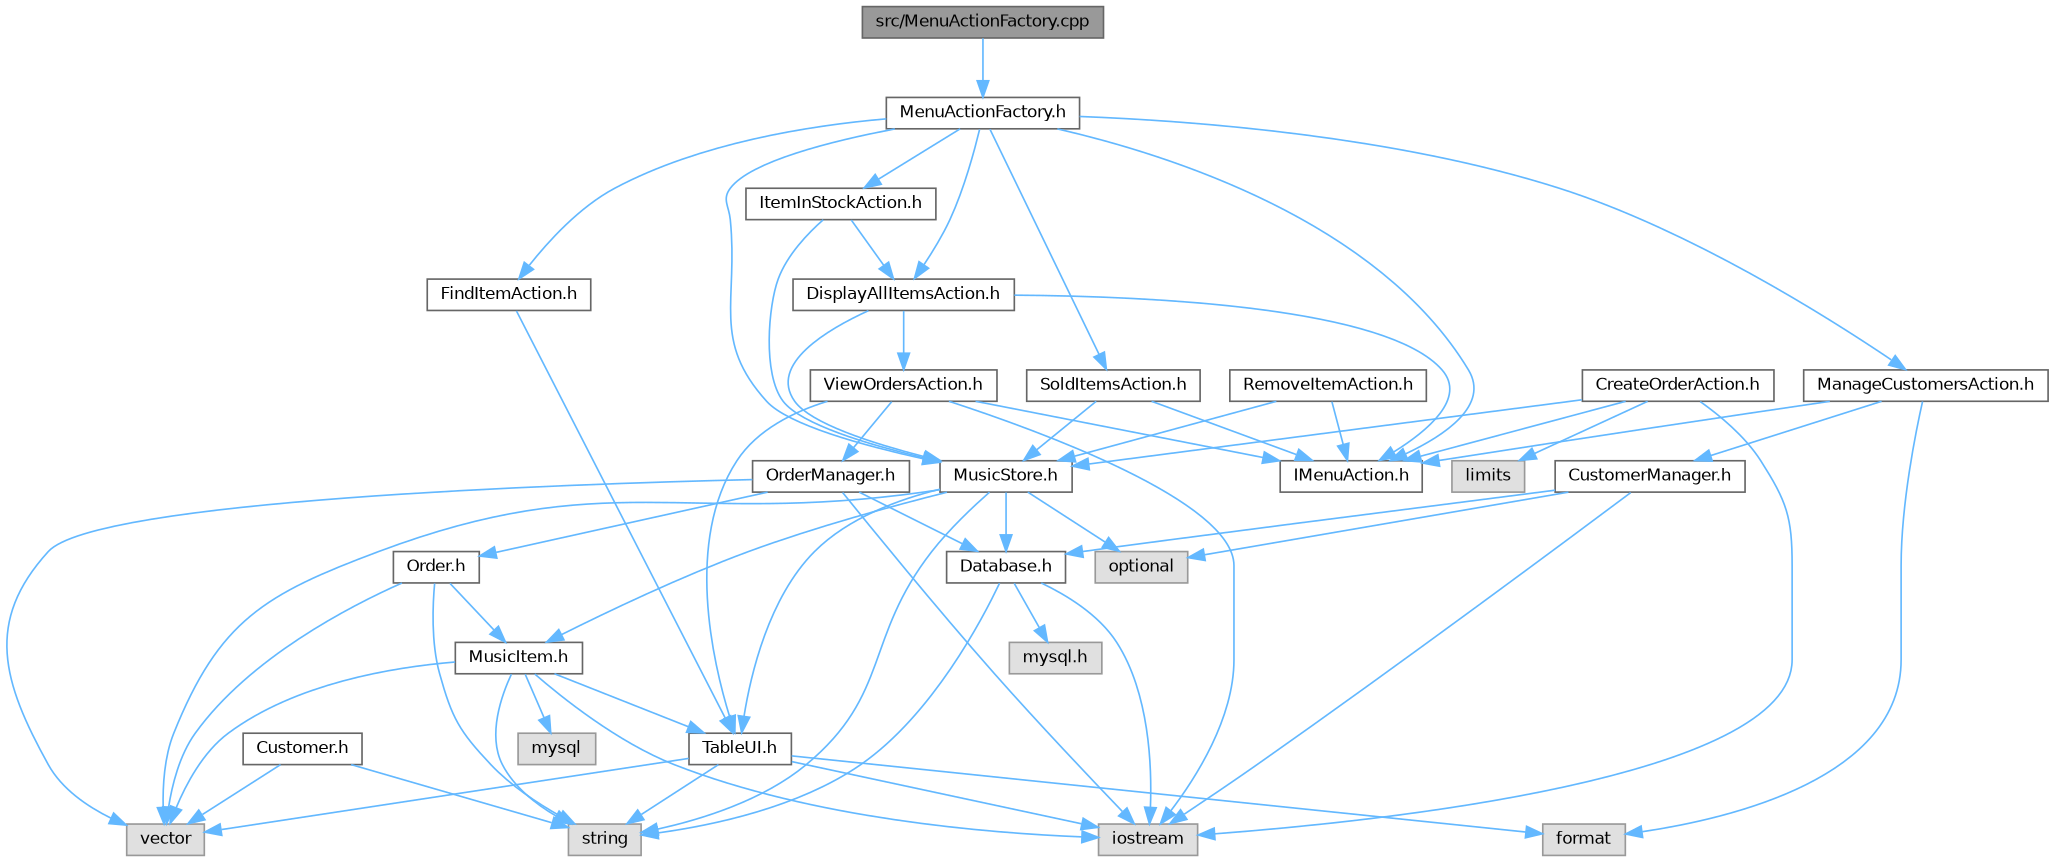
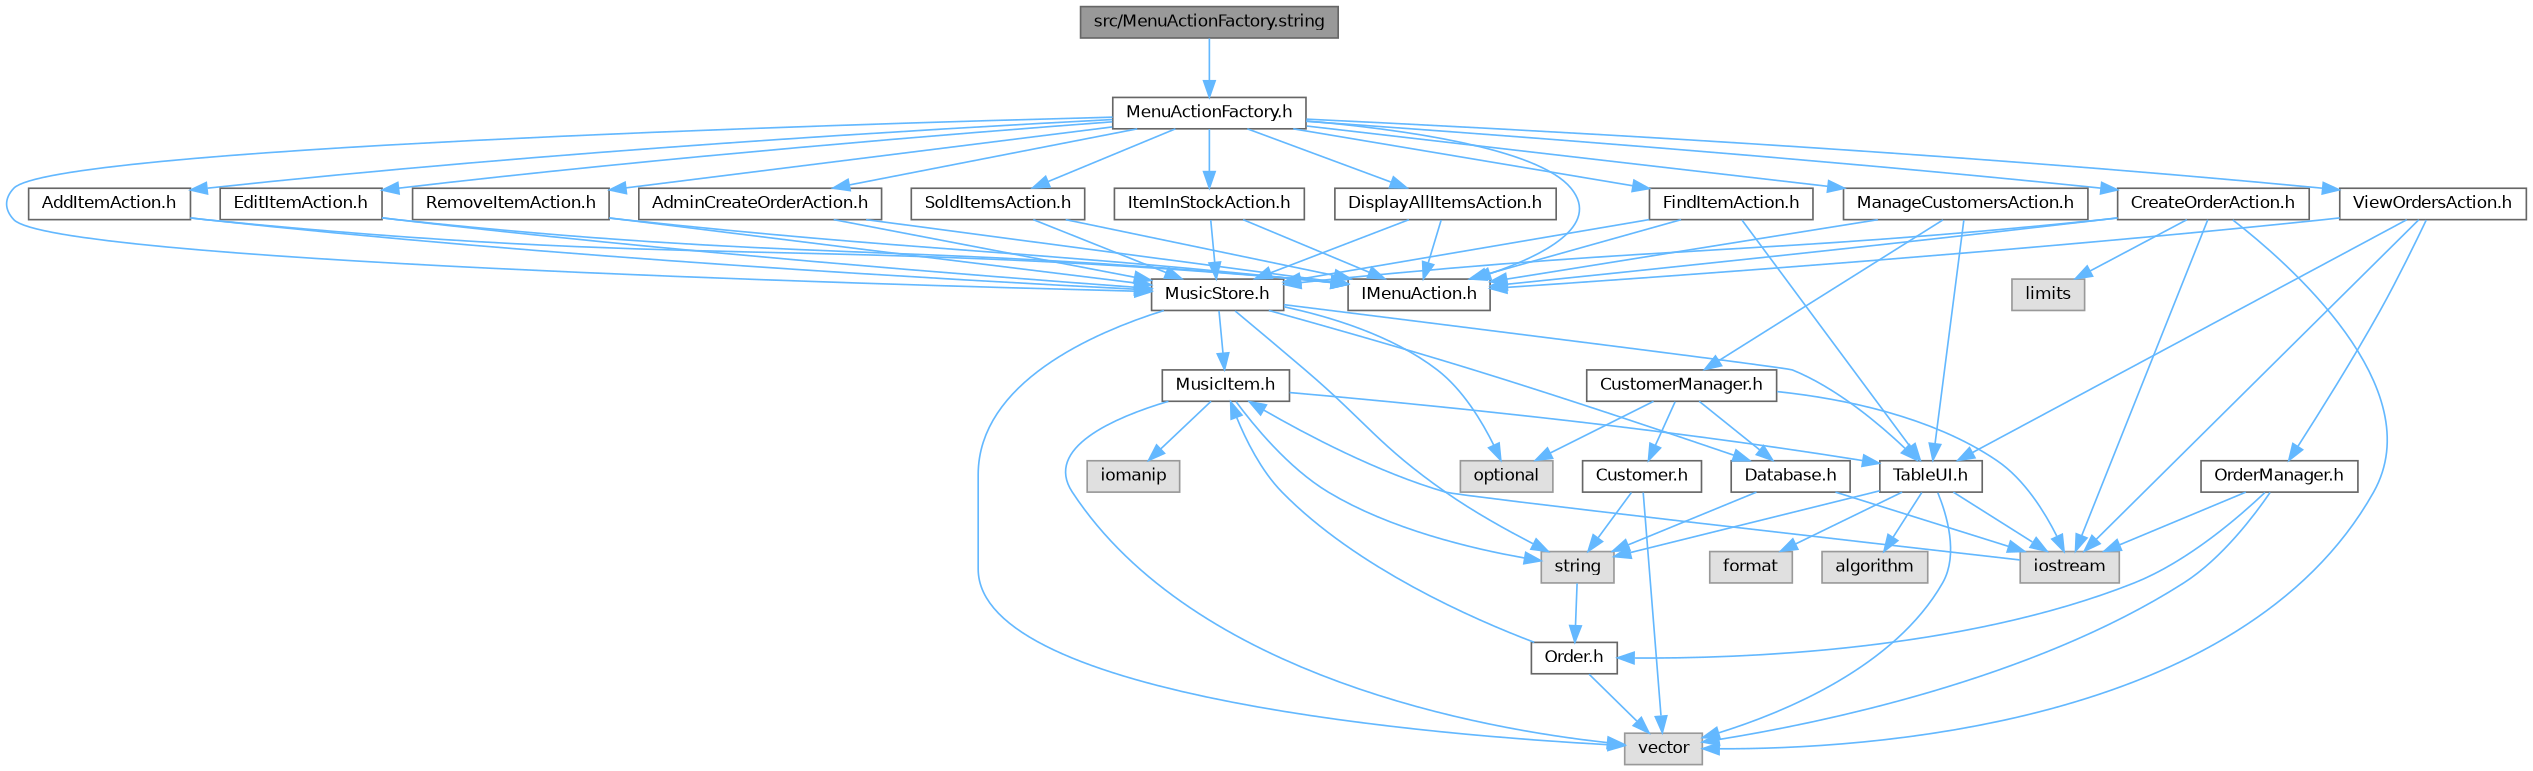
node "src/MenuActionFactory.cpp": label "src/MenuActionFactory.cpp" -> "src/MenuActionFactory.string"
edge "MenuActionFactory.h" -> "CreateOrderAction.h": added
edge "MenuActionFactory.h" -> "RemoveItemAction.h": added
node "AddItemAction.h": added
node "EditItemAction.h": added
node "AdminCreateOrderAction.h": added
edge "ItemInStockAction.h" -> "DisplayAllItemsAction.h": now "ItemInStockAction.h" -> "IMenuAction.h"
edge "FindItemAction.h" -> "IMenuAction.h": added
edge "FindItemAction.h" -> "MusicStore.h": added
edge "DisplayAllItemsAction.h" -> "ViewOrdersAction.h": now "MenuActionFactory.h" -> "ViewOrdersAction.h"
edge "CustomerManager.h" -> "Customer.h": added
edge "OrderManager.h" -> "Database.h": removed
node "algorithm": added
edge "CreateOrderAction.h" -> "vector": added
node "mysql.h": removed
edge "ManageCustomersAction.h" -> "format": now "ManageCustomersAction.h" -> "TableUI.h"
edge "Order.h" -> "string": reversed
node "mysql": label "mysql" -> "iomanip"
edge "MusicItem.h" -> "iostream": reversed
